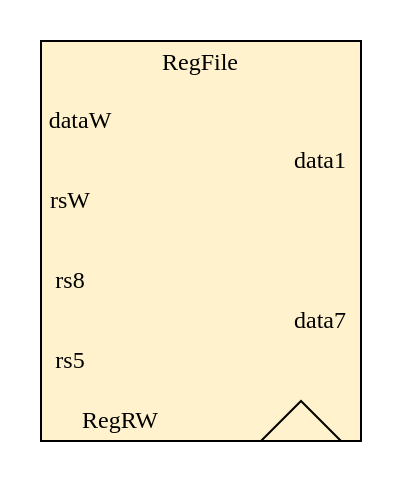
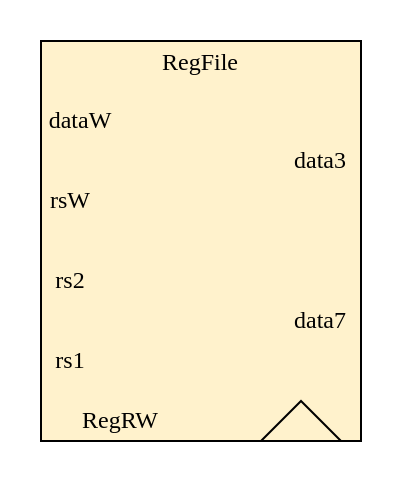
node "data1": label "data1" -> "data3"
node "rs8": label "rs8" -> "rs2"
node "rs5": label "rs5" -> "rs1"
